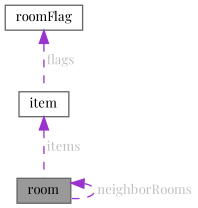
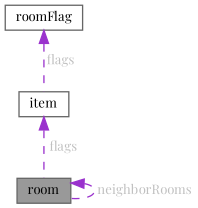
edge "room" -> "item": label " items" -> " flags"
